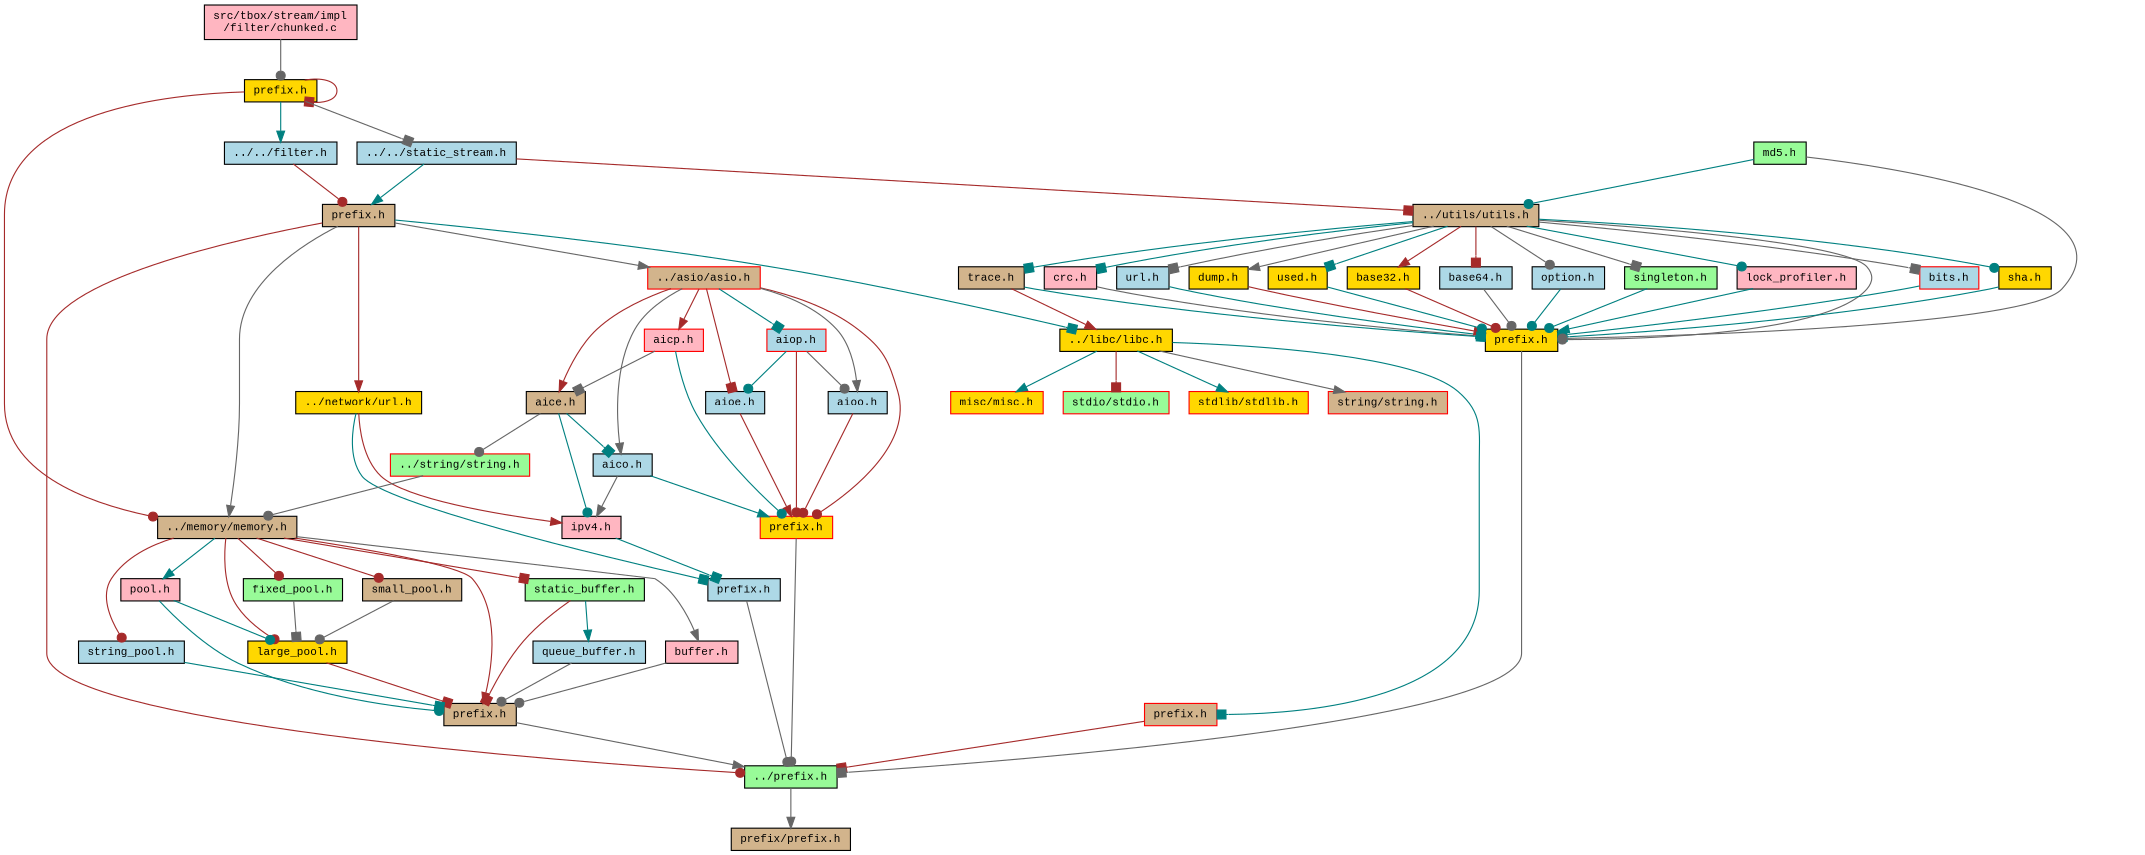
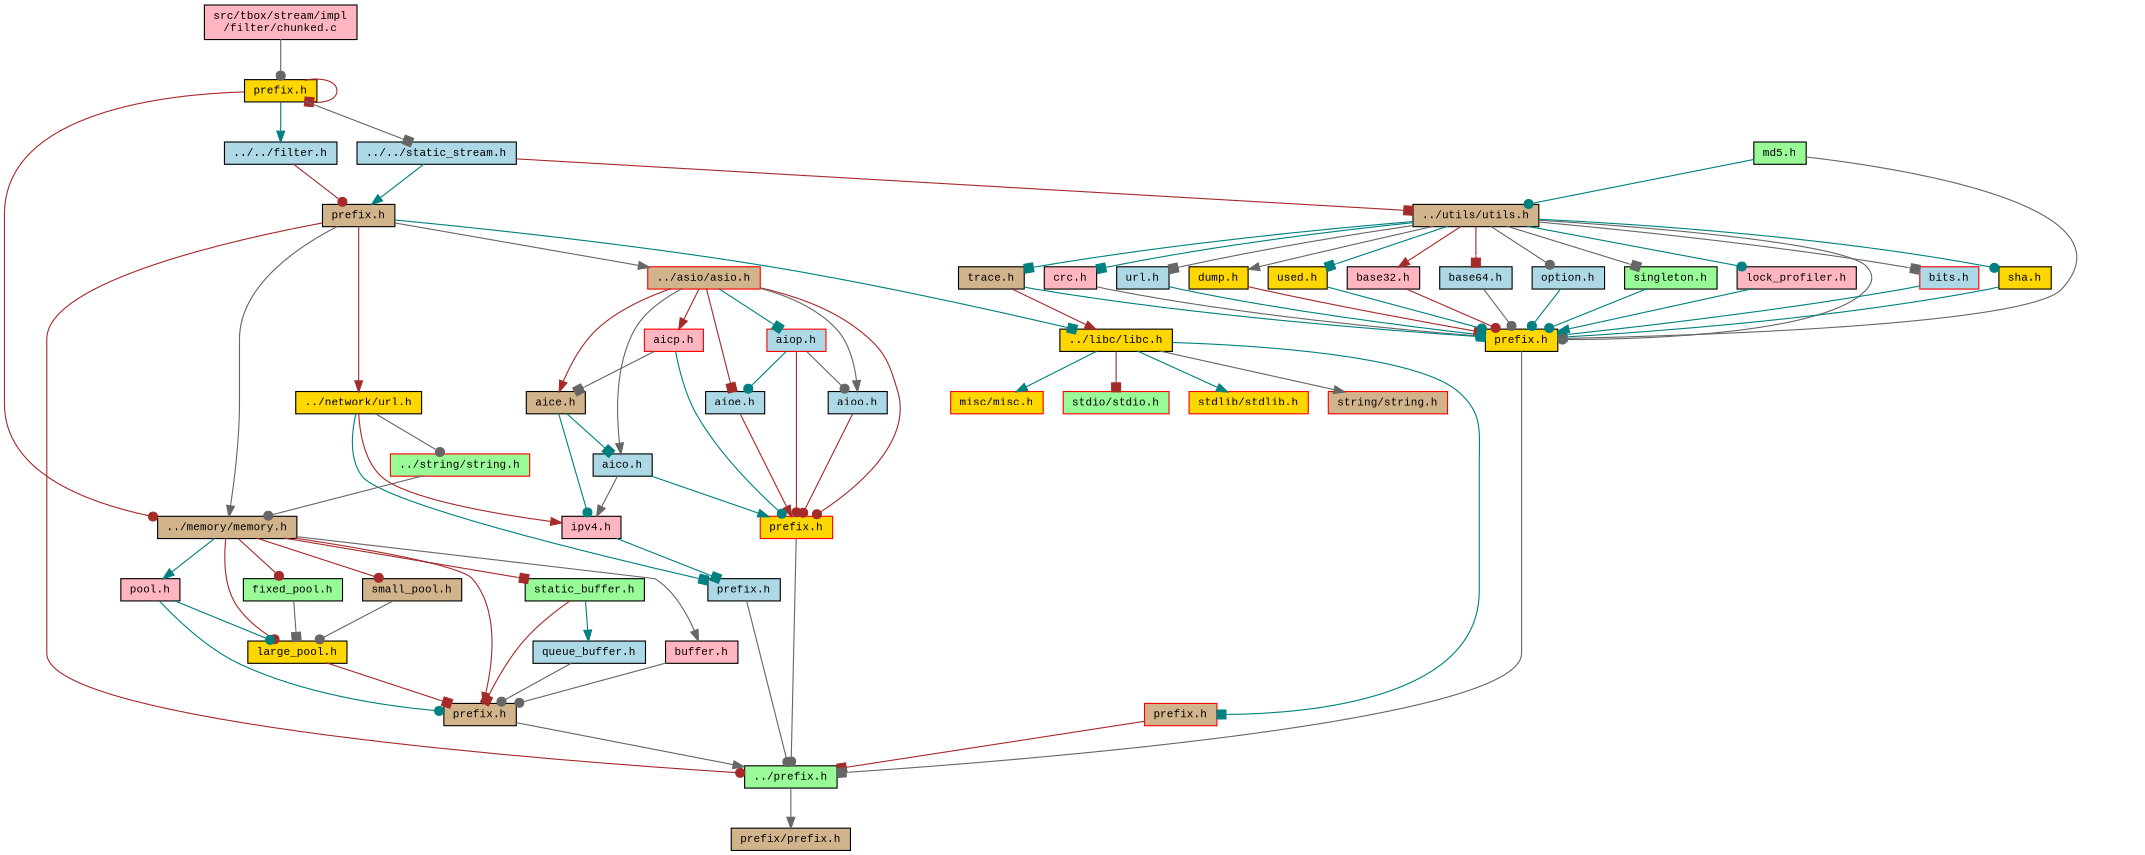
node "base32.h": fillcolor gold -> lightpink
edge "aice.h" -> "../string/string.h": now "../network/url.h" -> "../string/string.h"
node "string_pool.h": removed
